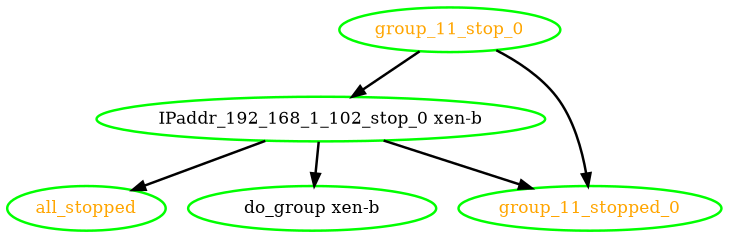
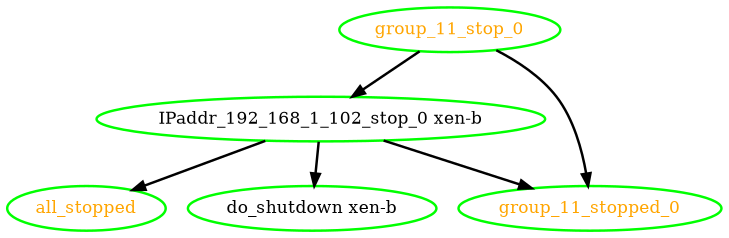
node "do_group xen-b": label "do_group xen-b" -> "do_shutdown xen-b"
